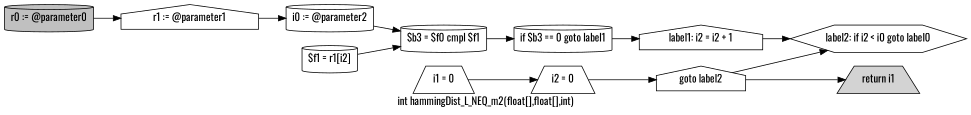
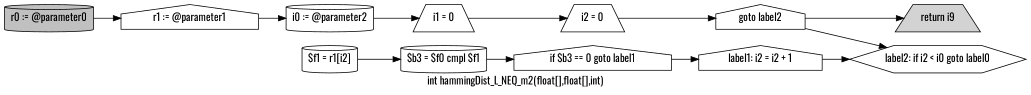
edge "i0 := @parameter2" -> "$b3 = $f0 cmpl $f1": now "i0 := @parameter2" -> "i1 = 0"
node "if $b3 == 0 goto label1": shape cylinder -> house
node "return i1": label "return i1" -> "return i9"
